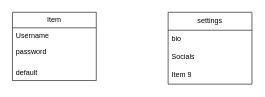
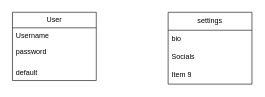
node "Item": label "Item" -> "User"
